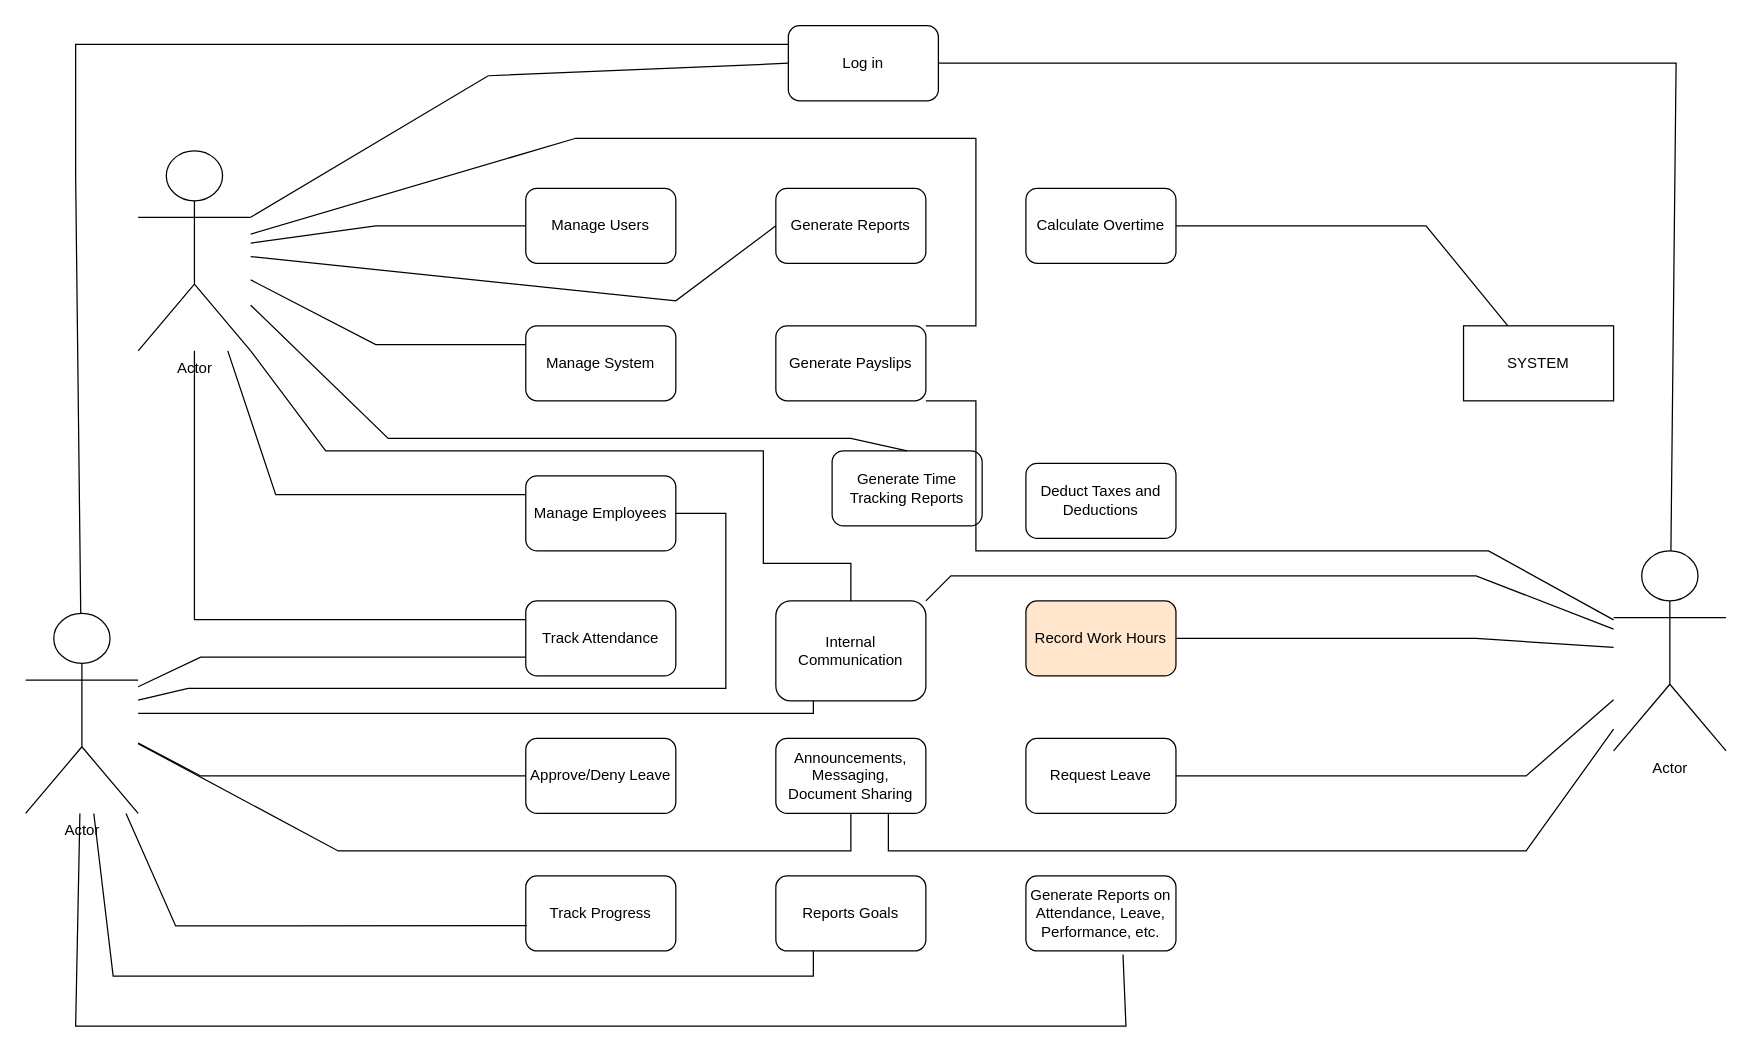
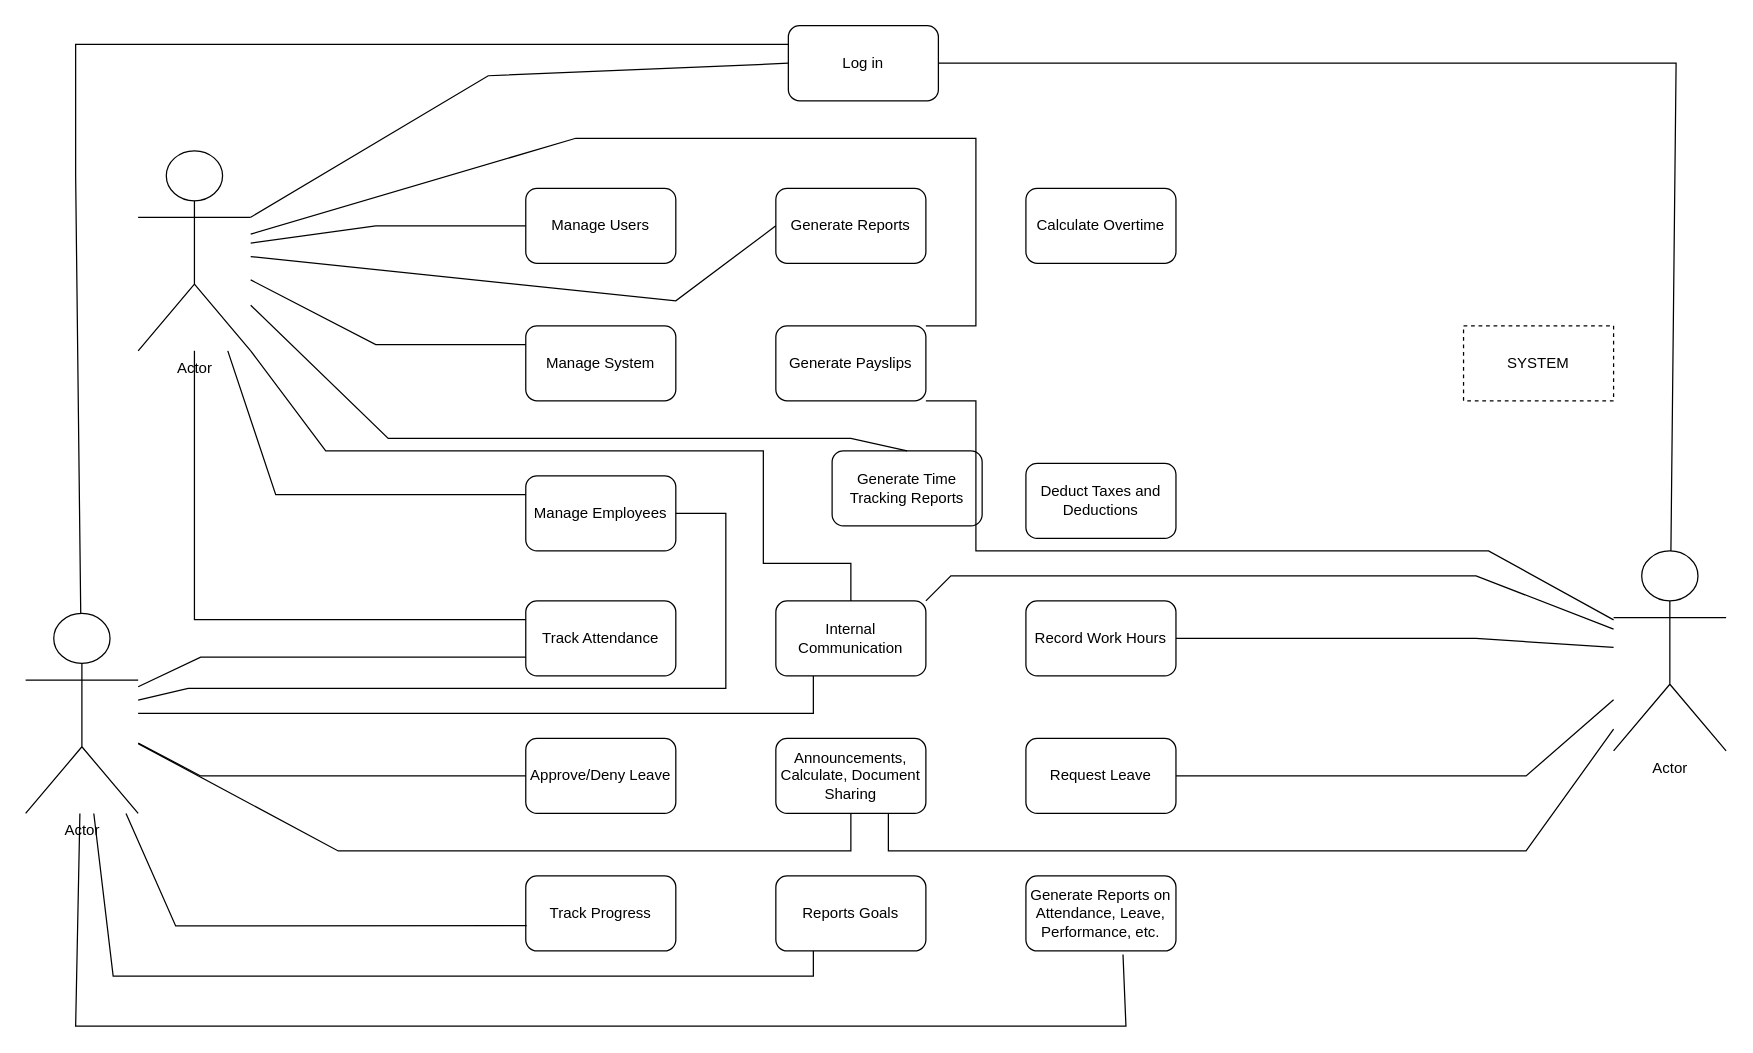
edge "Calculate Overtime" -- "SYSTEM": removed
node "SYSTEM": style solid -> dashed
node "Record Work Hours": fillcolor #ffe6cc -> #ffffff
node "Internal Communication": size 150x100 -> 150x75
node "Announcements, Messaging, Document Sharing": label "Announcements, Messaging, Document Sharing" -> "Announcements, Calculate, Document Sharing"
